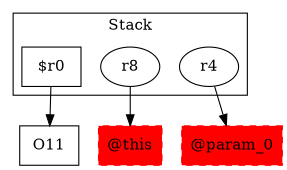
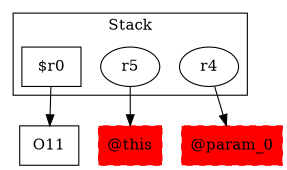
node "r8": label "r8" -> "r5"
